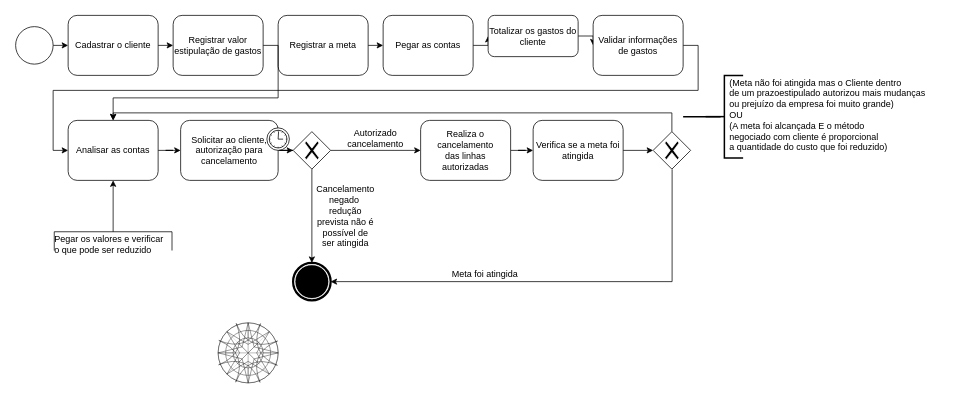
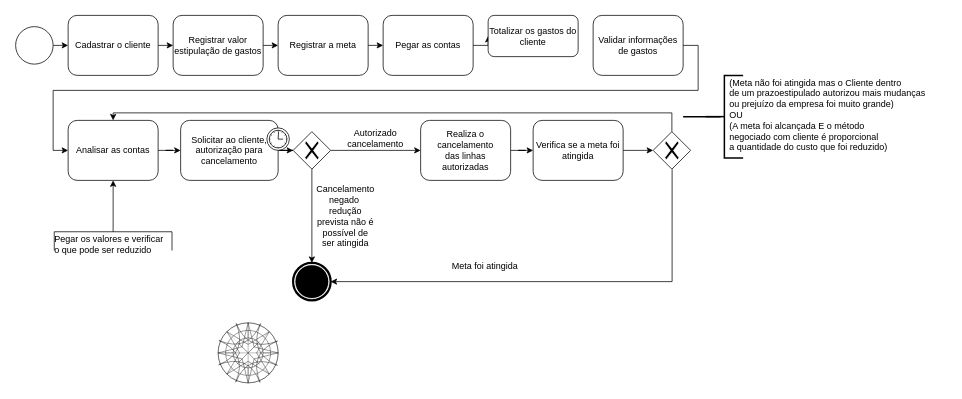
edge "Totalizar os gastos do cliente" -> "Validar informações de gastos": removed
edge "Registrar valor estipulação de gastos" -> "Analisar as contas": now "Registrar valor estipulação de gastos" -> "Registrar a meta"
node "Meta foi atingida": moved (488, 274) -> (488, 267)
